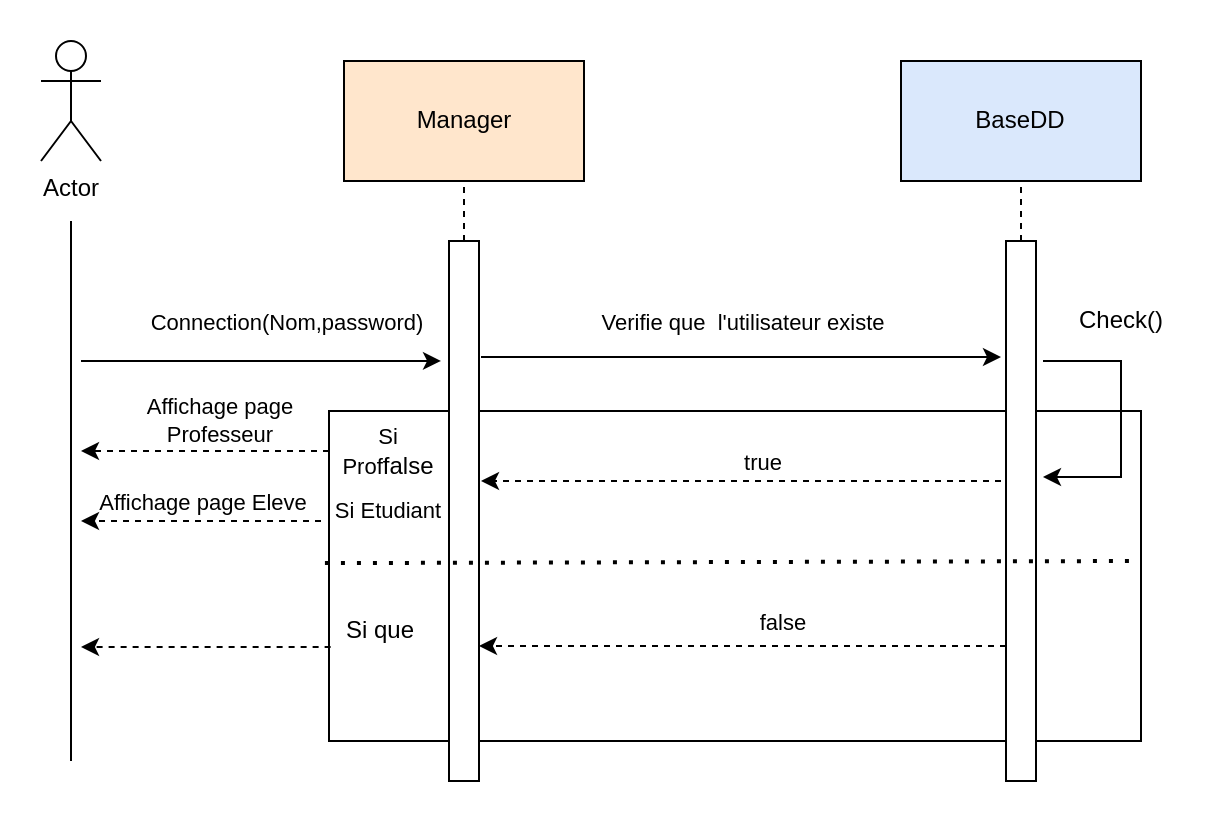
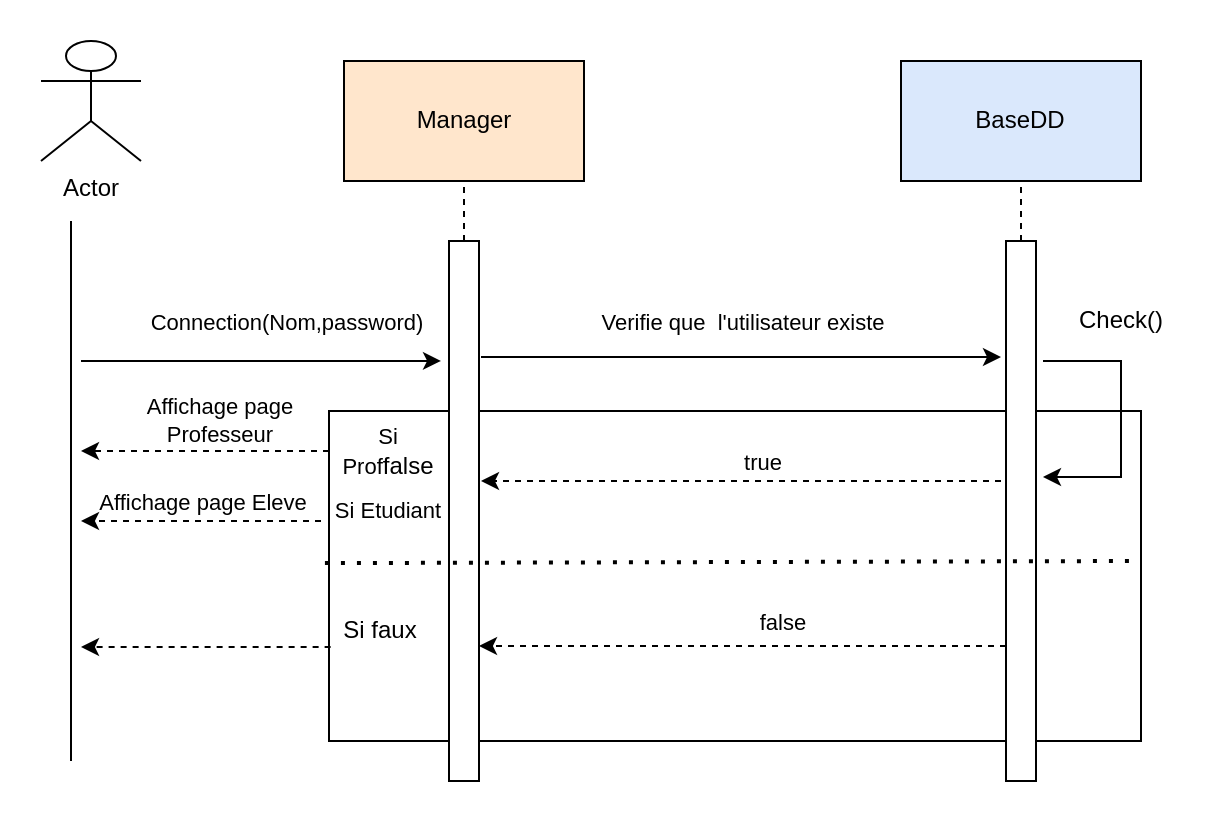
node "Actor": size 60x120 -> 100x120
node "Si que": label "Si que" -> "Si faux"
